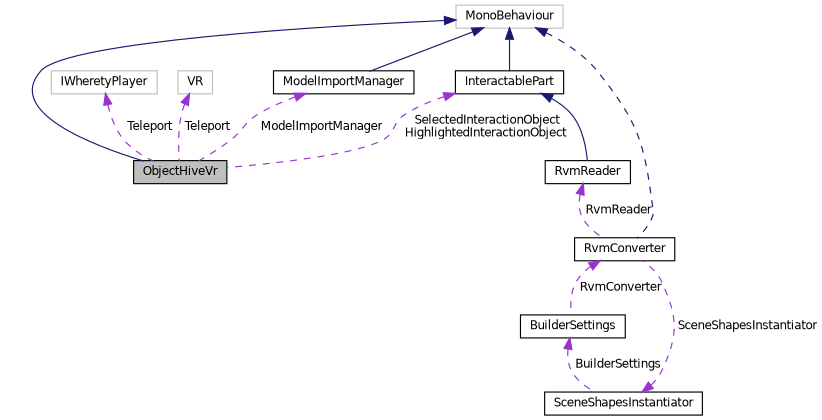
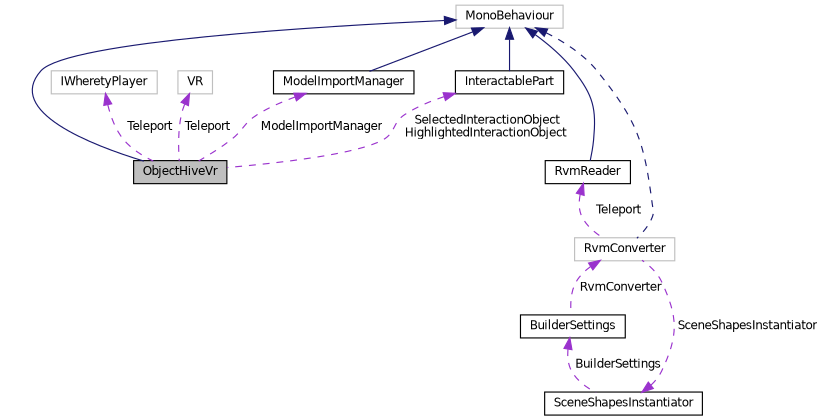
edge "RvmReader" -> "InteractablePart": now "RvmReader" -> "MonoBehaviour"
edge "RvmConverter" -> "RvmReader": label " RvmReader" -> " Teleport"
node "RvmConverter": color black -> grey75
